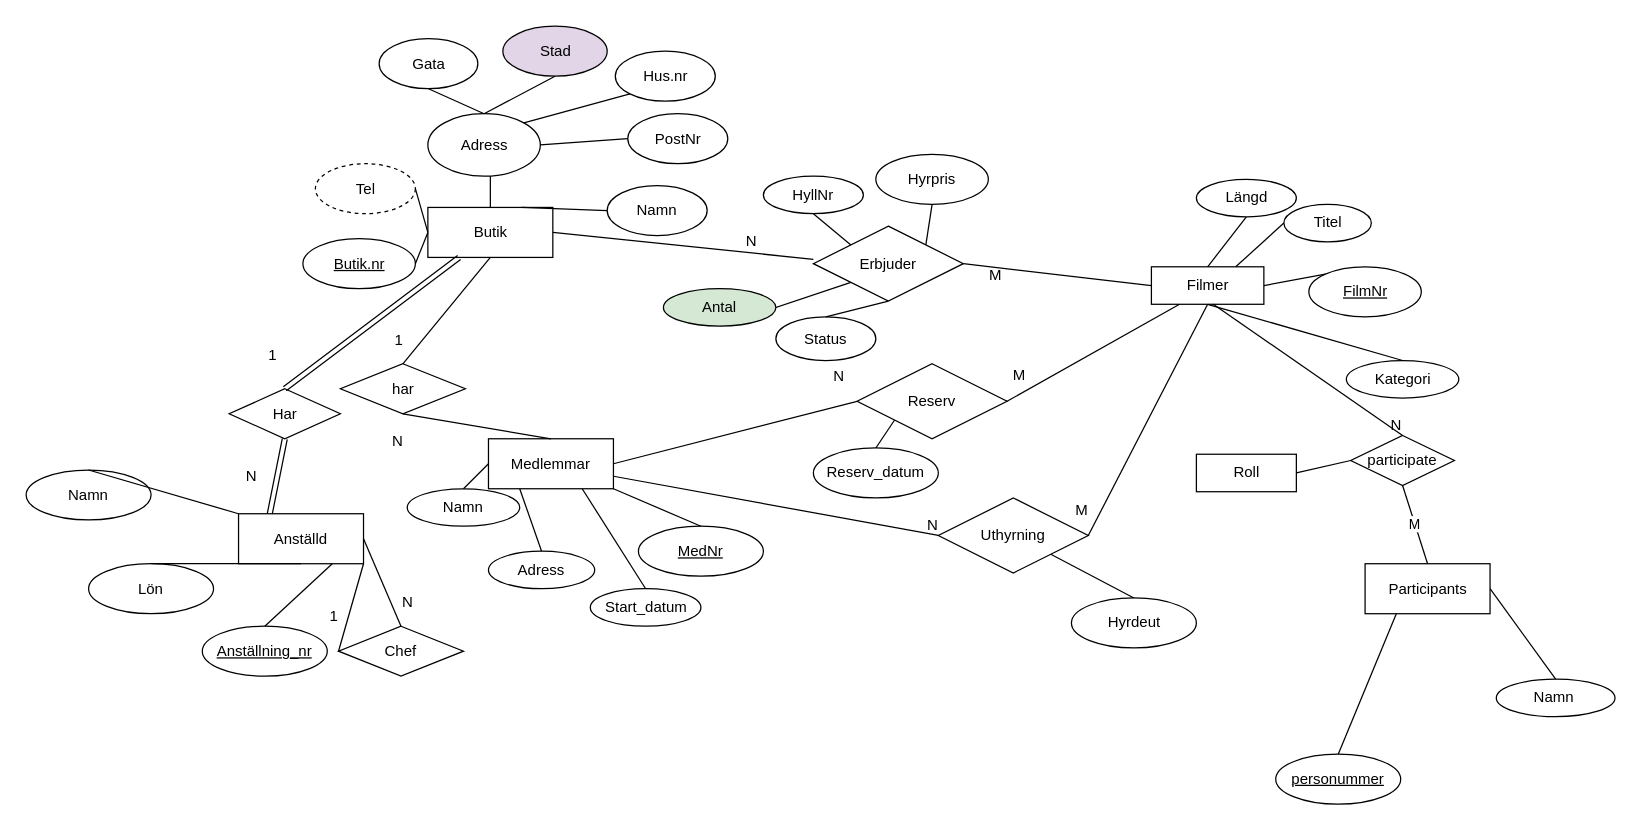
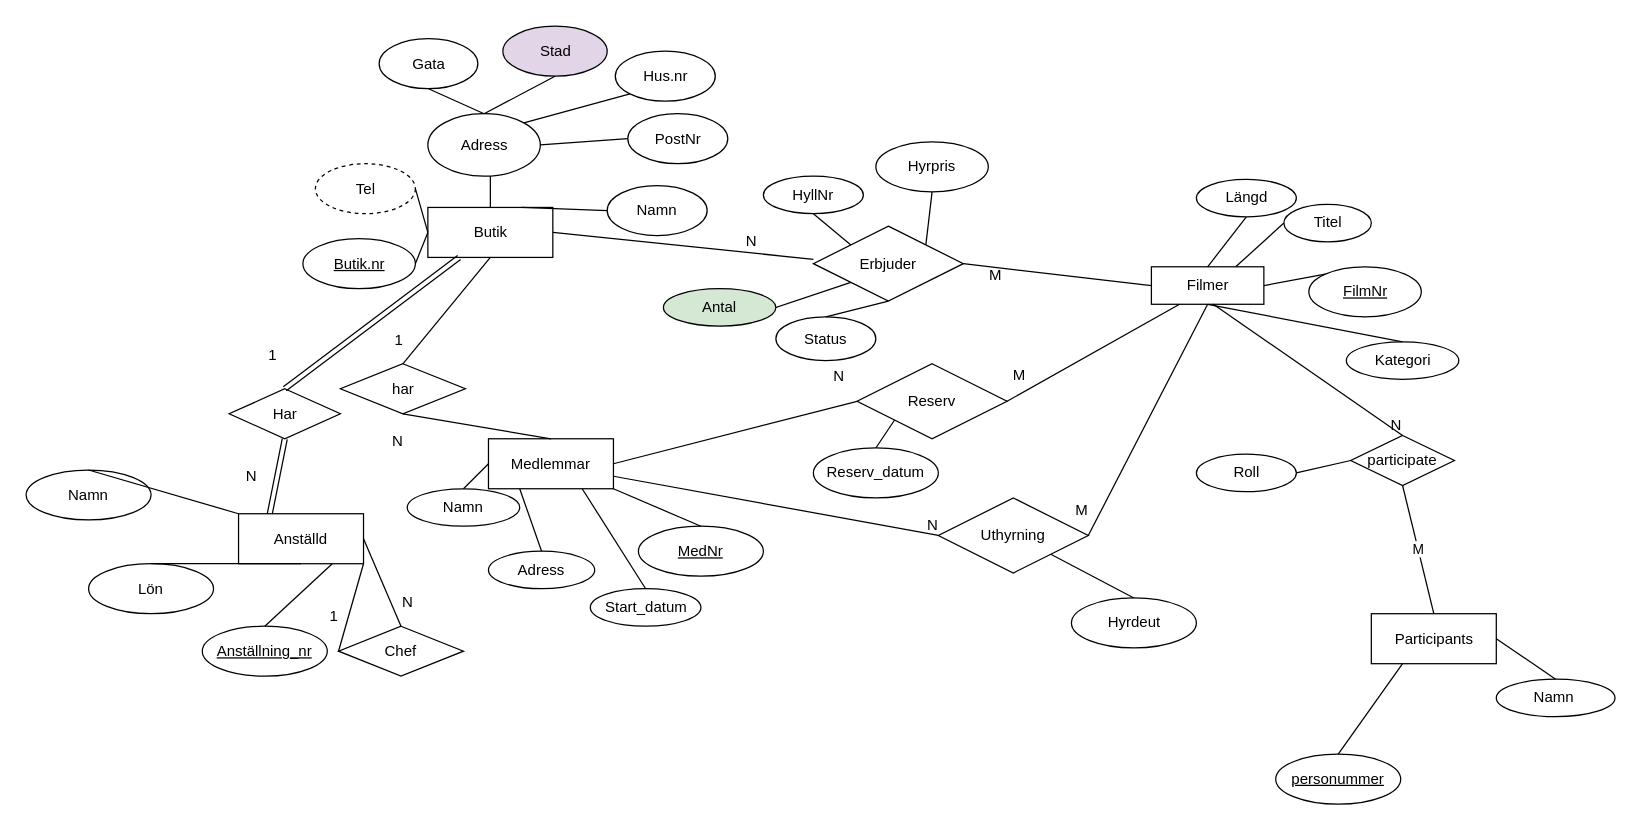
node "Hyrpris": moved (932, 179) -> (932, 167)
node "Kategori": moved (1403, 379) -> (1403, 361)
node "Roll": shape rectangle -> ellipse
node "Participants": moved (1428, 589) -> (1434, 639)
